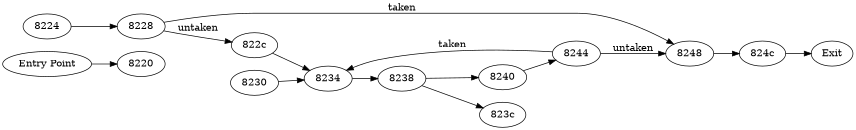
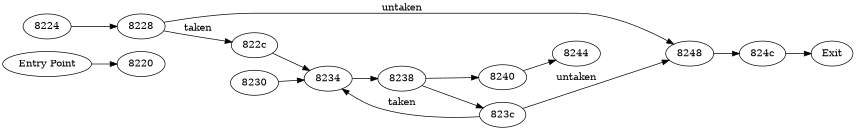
edge "8228" -> "8248": label "taken" -> "untaken"
edge "8228" -> "822c": label "untaken" -> "taken"
edge "8244" -> "8234": now "823c" -> "8234"
edge "8244" -> "8248": now "823c" -> "8248"
